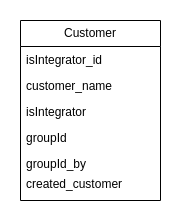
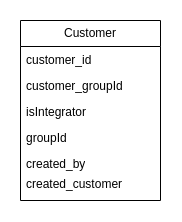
node "isIntegrator_id": label "isIntegrator_id" -> "customer_id"
node "customer_name": label "customer_name" -> "customer_groupId"
node "groupId_by": label "groupId_by" -> "created_by"
